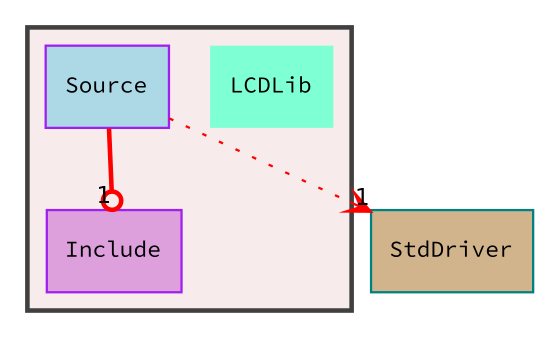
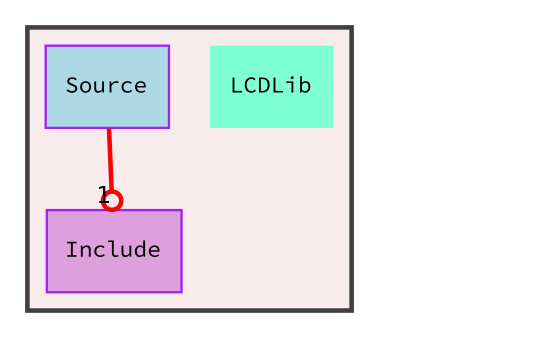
node "StdDriver": removed
